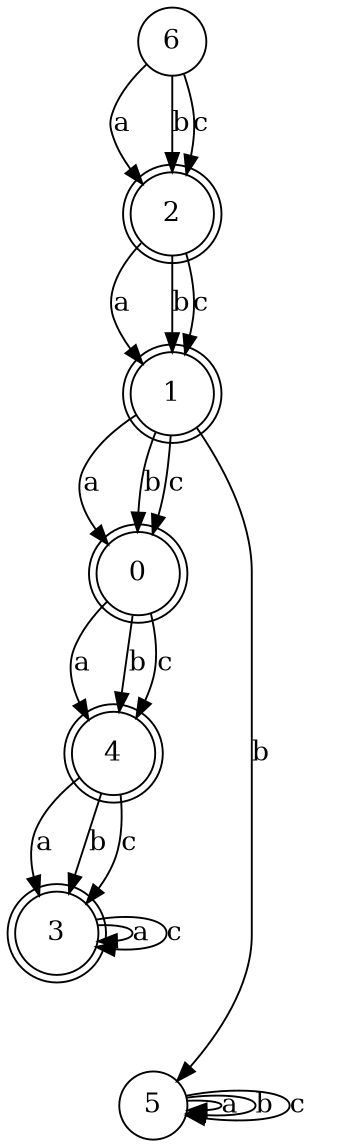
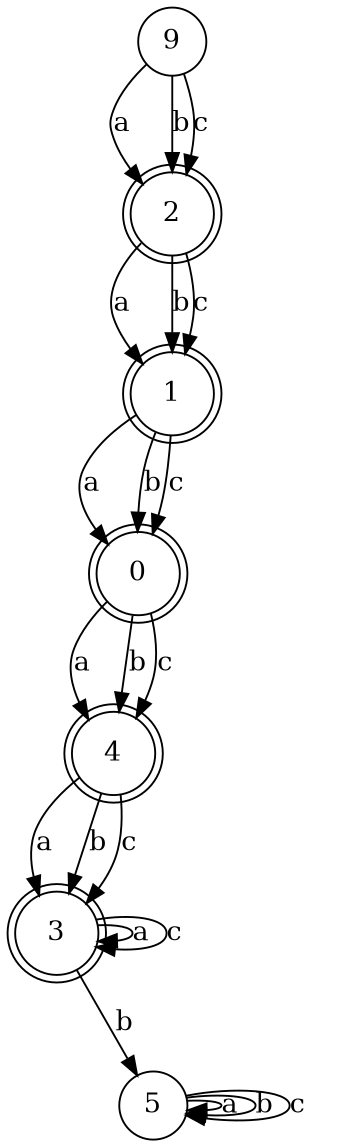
node "6": label "6" -> "9"
edge "1" -> "5": now "3" -> "5"
